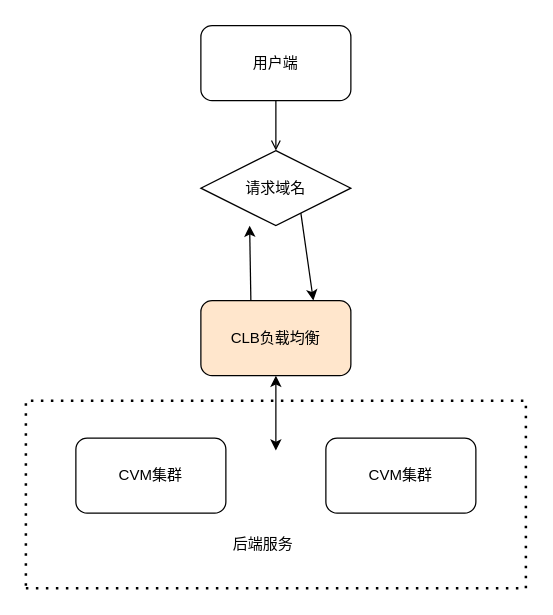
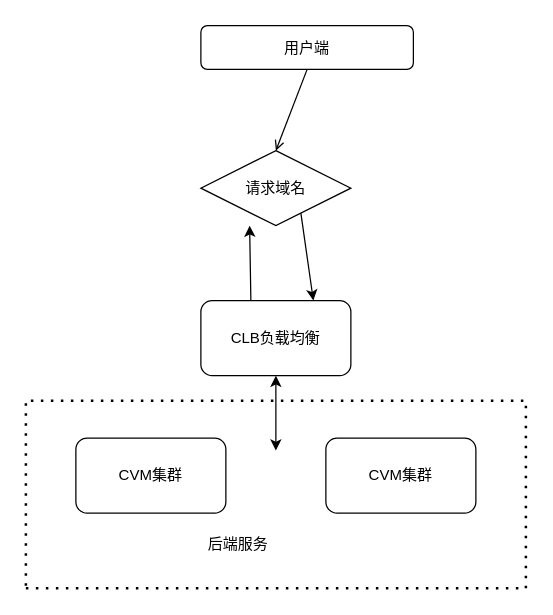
node "用户端": size 150x75 -> 213x44
node "CLB负载均衡": fillcolor #ffe6cc -> #ffffff
node "后端服务": moved (263, 544) -> (238, 544)
